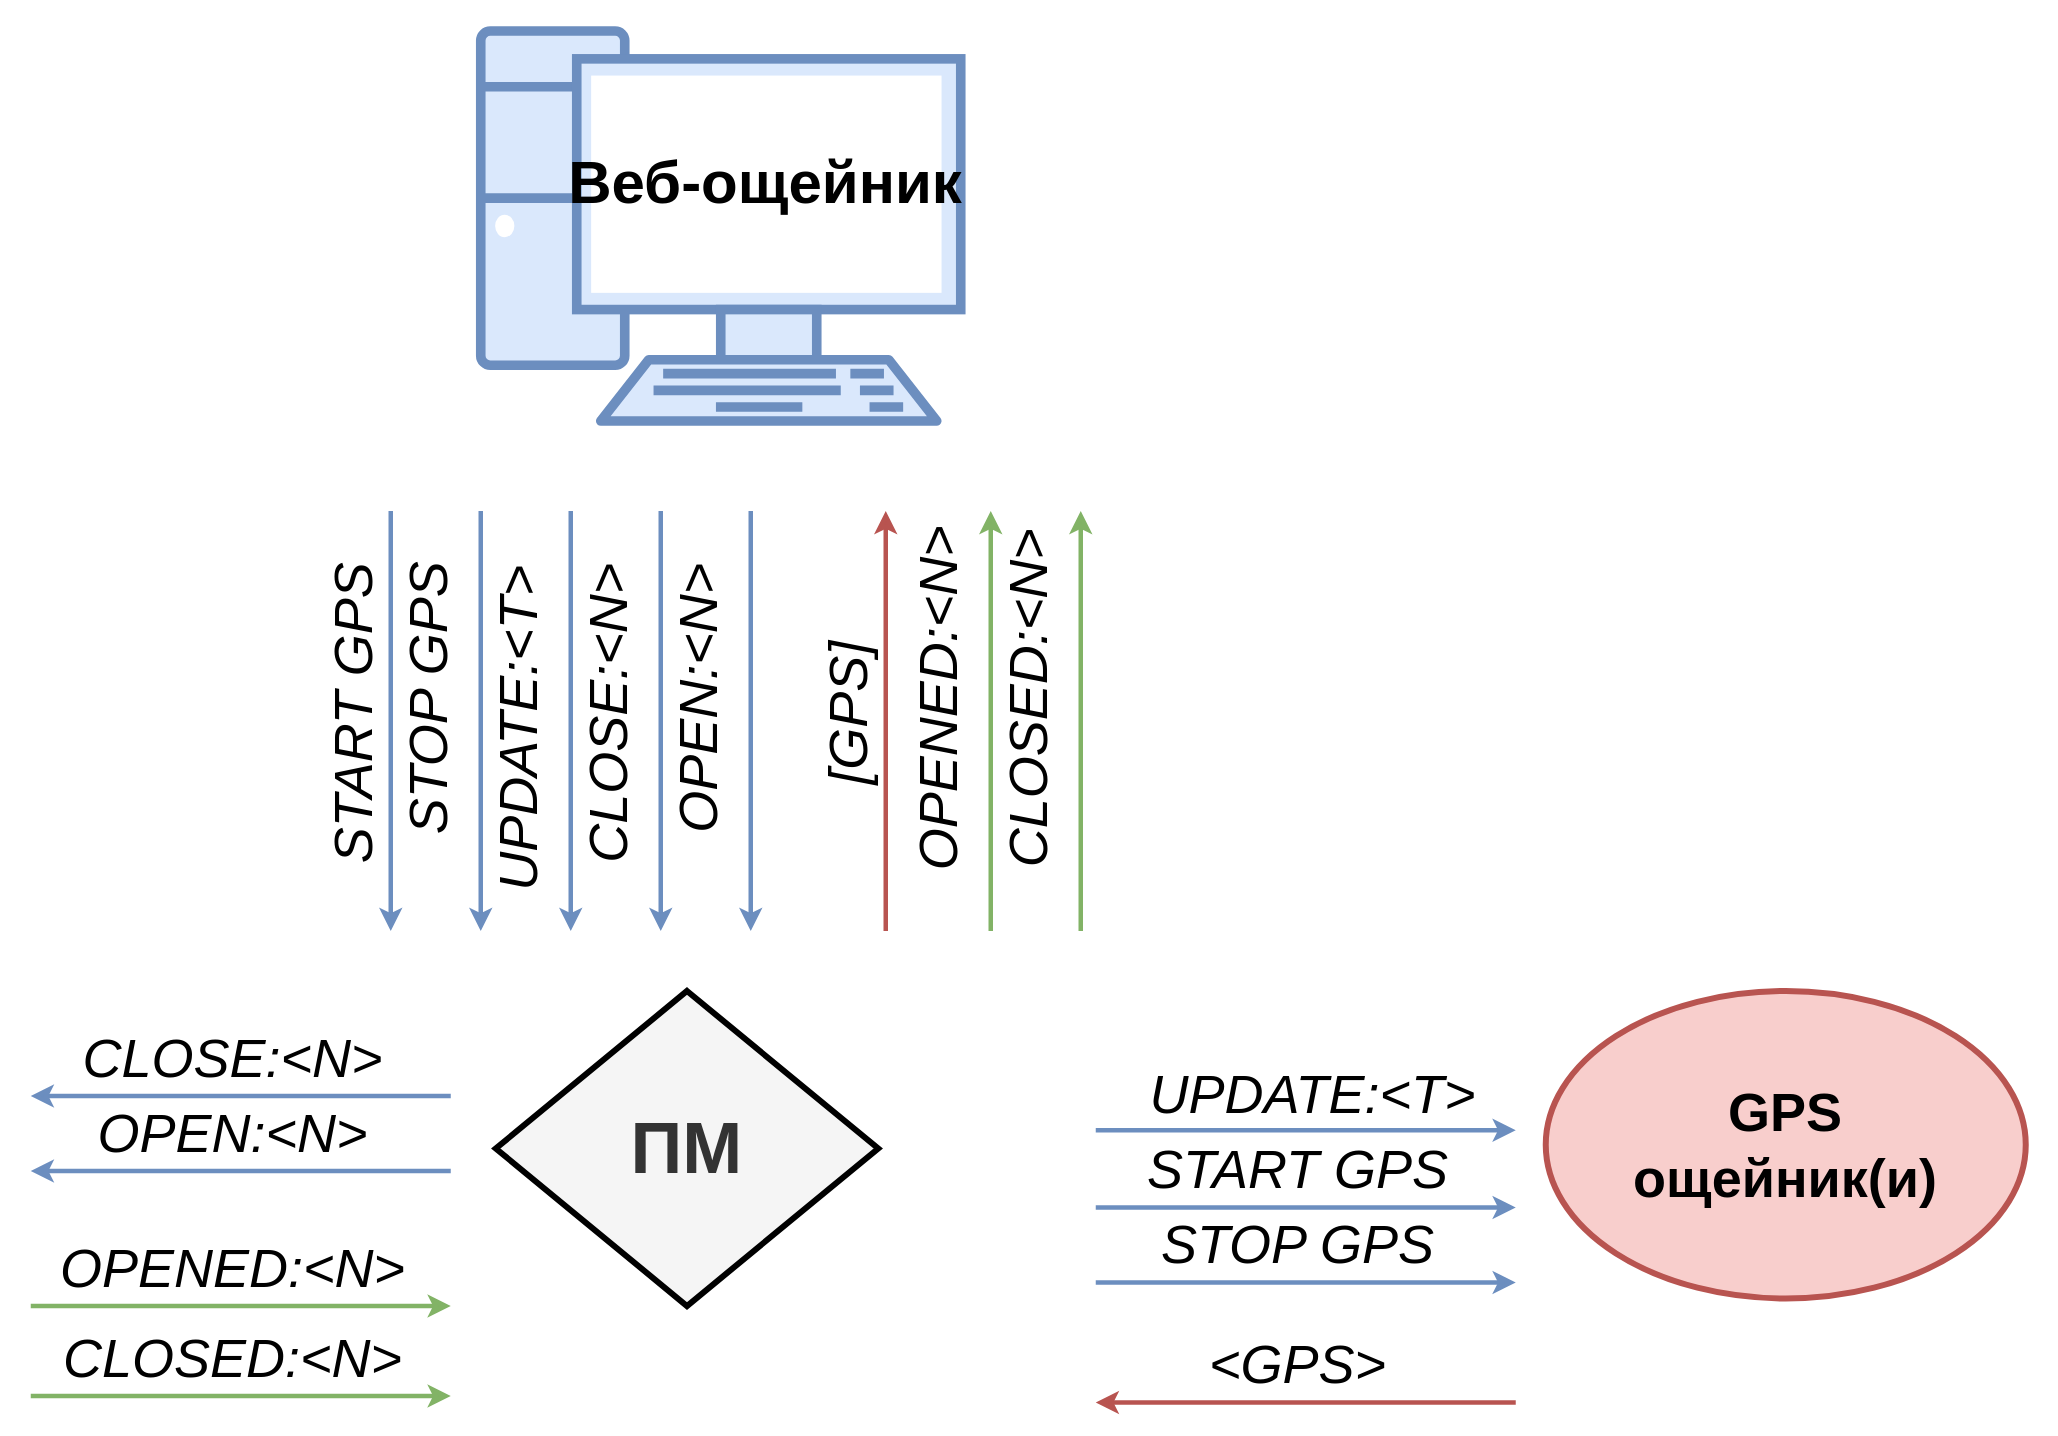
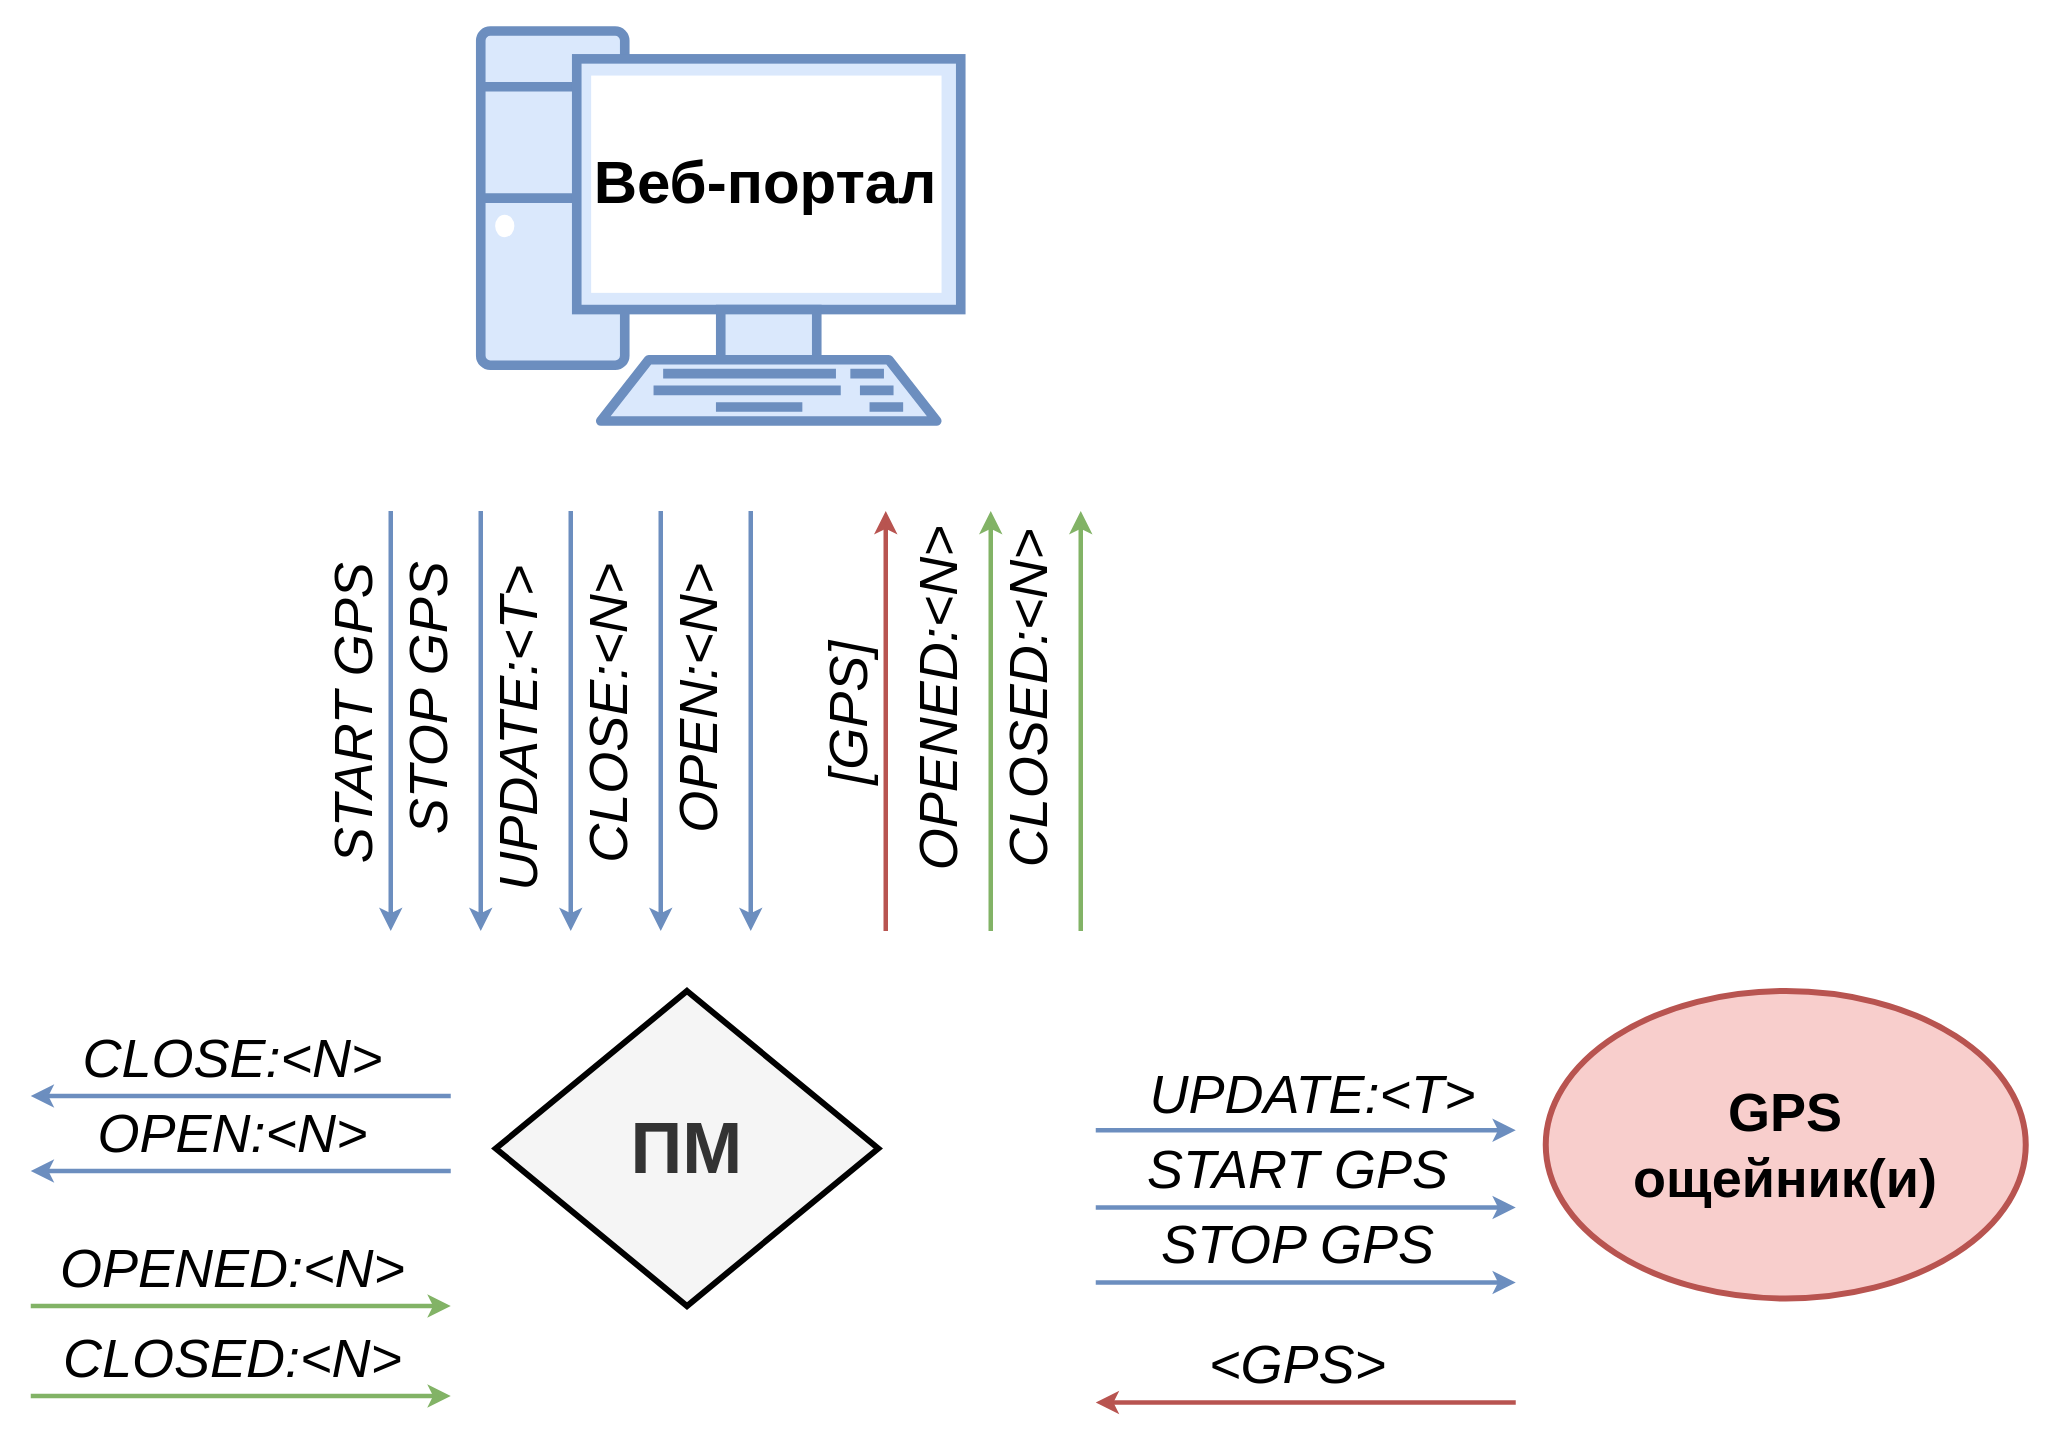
node "Веб-ощейник": label "Веб-ощейник" -> "Веб-портал"
